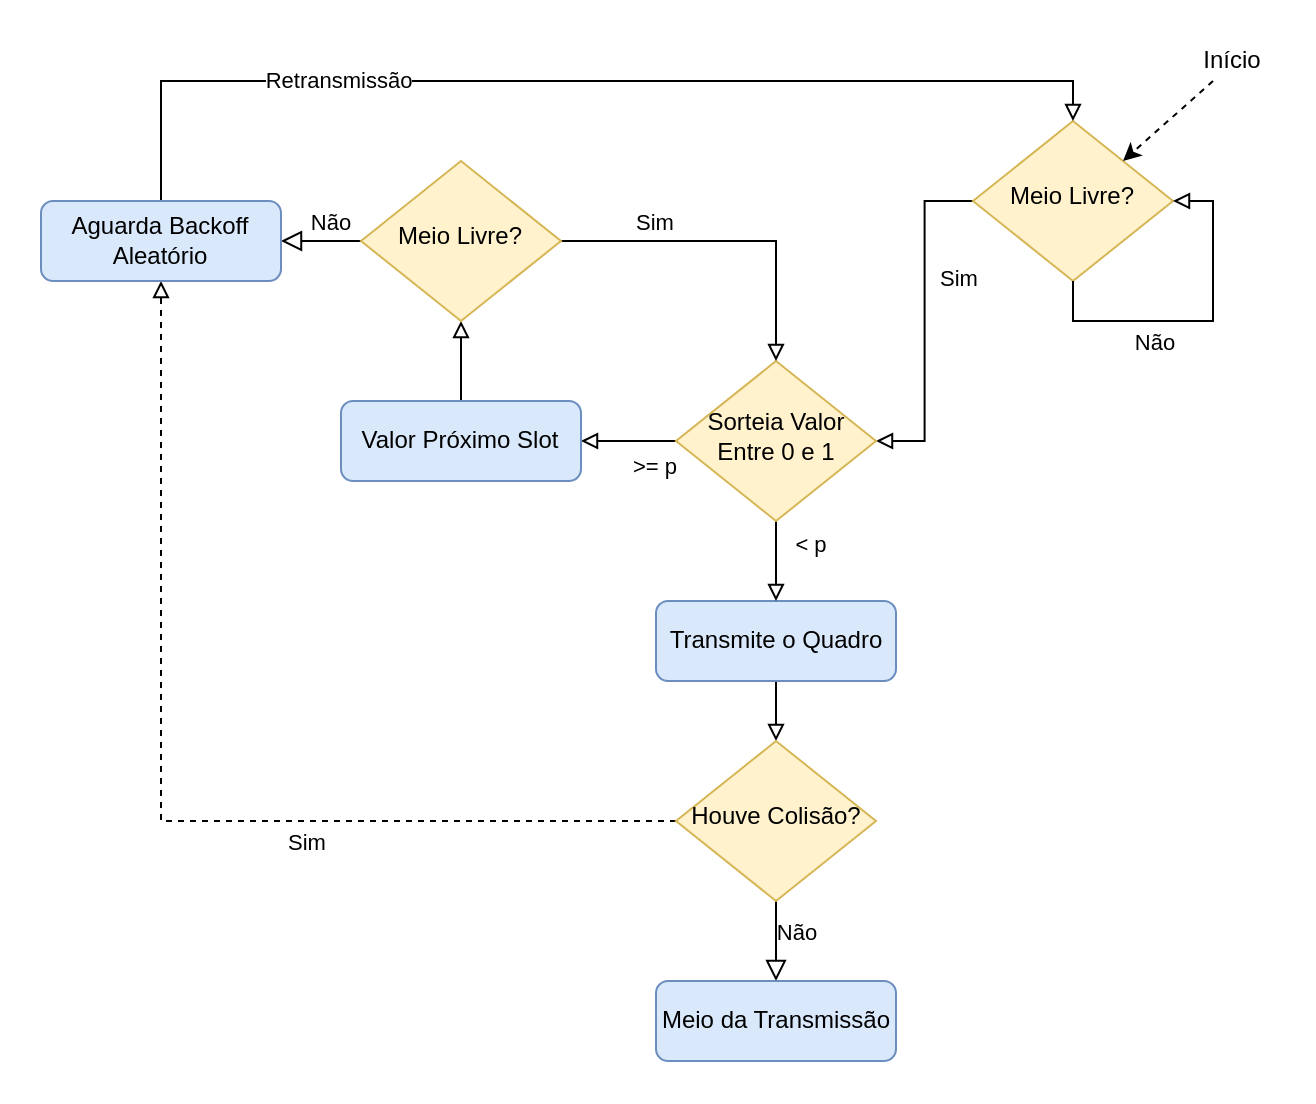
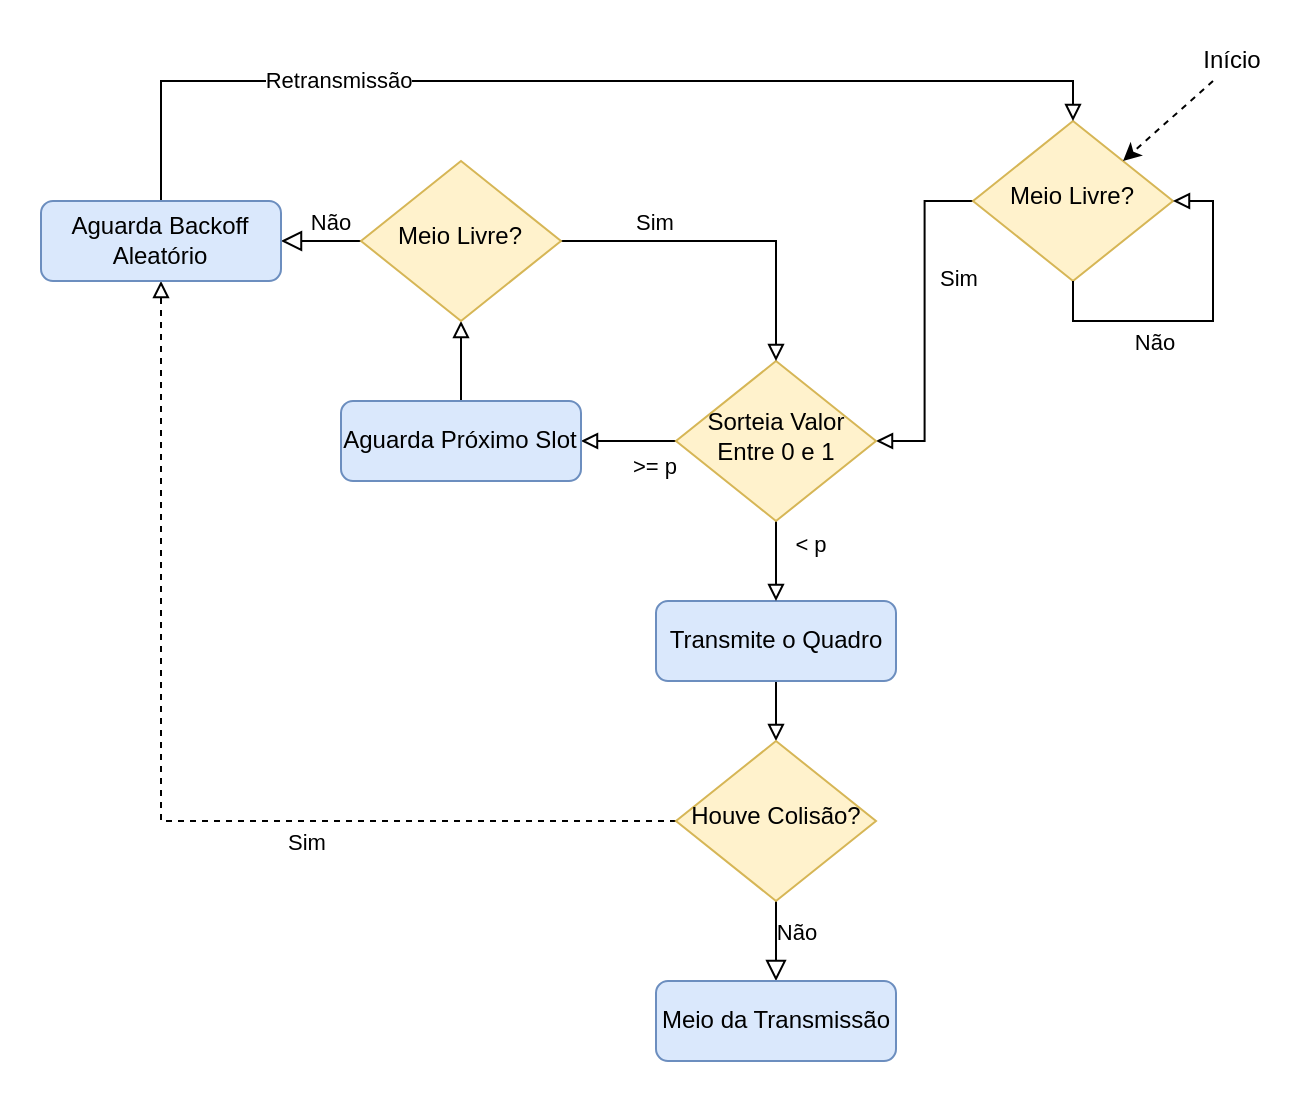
node "Valor Próximo Slot": label "Valor Próximo Slot" -> "Aguarda Próximo Slot"
